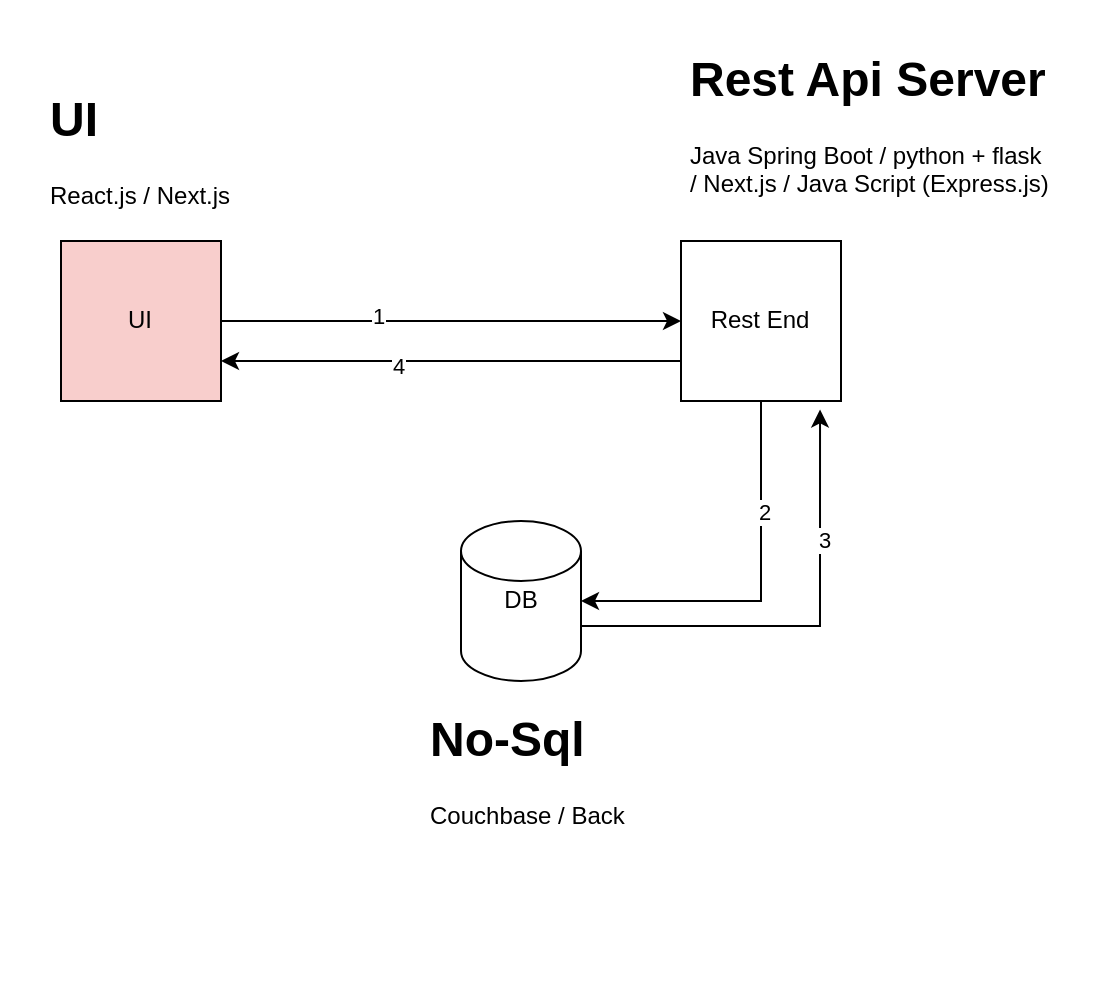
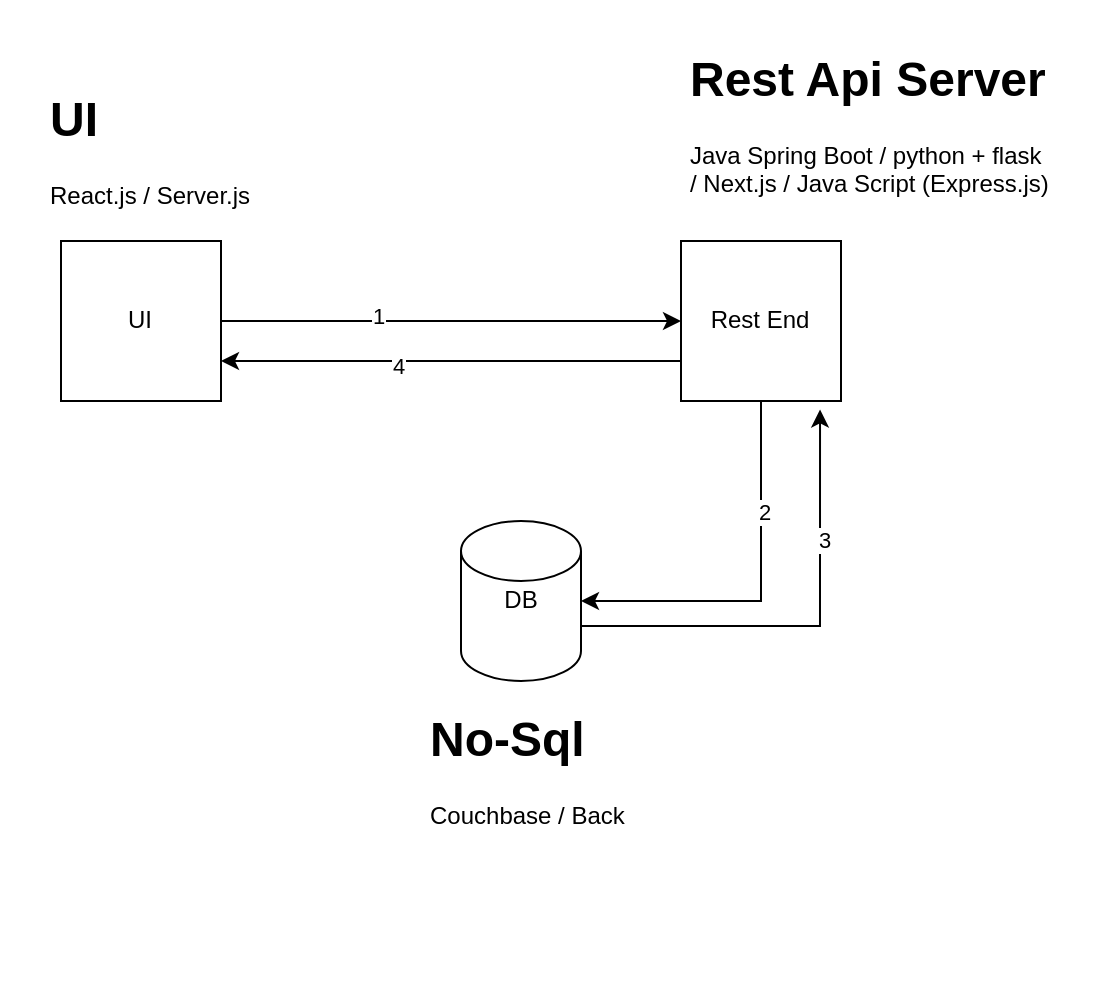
node "UI React.js / Next.js": label "UI React.js / Next.js" -> "UI React.js / Server.js"
node "UI": fillcolor #f8cecc -> #ffffff
